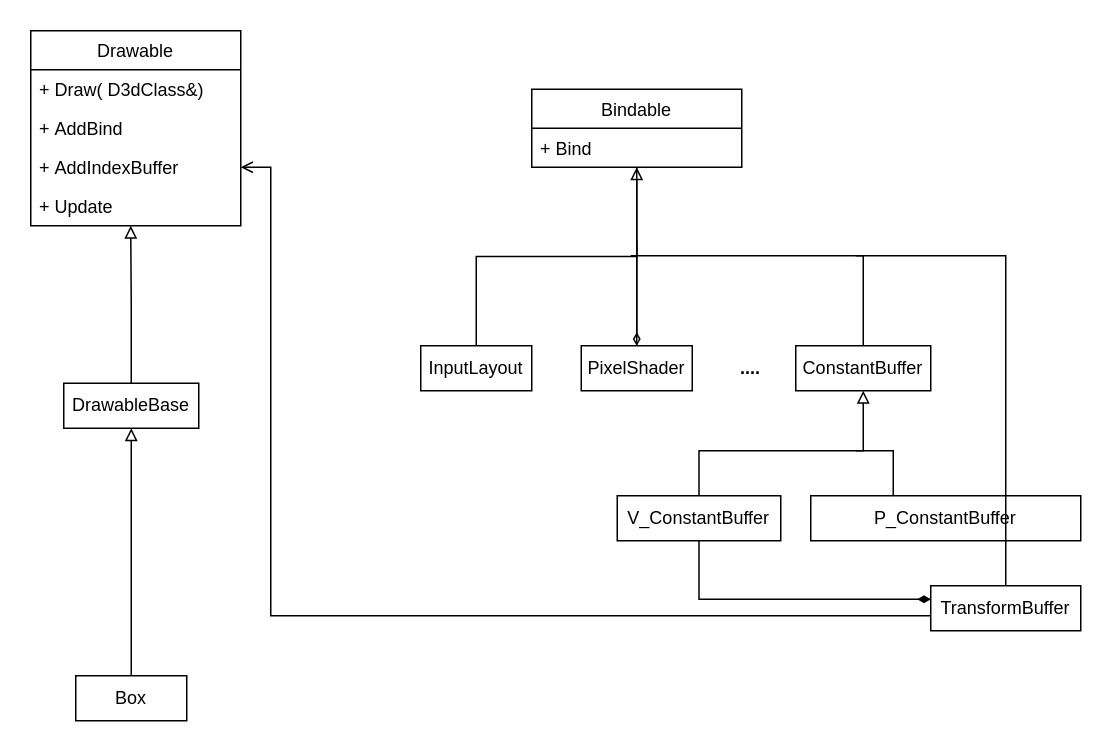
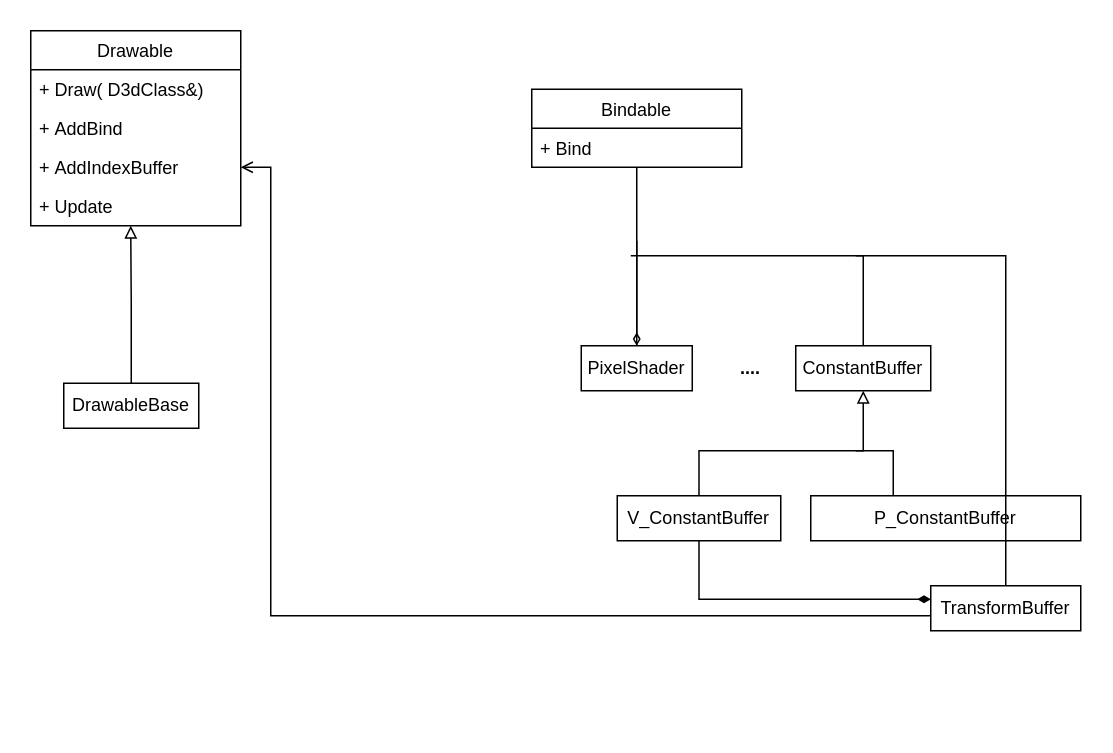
edge "InputLayout" -> "Bindable": removed
node "InputLayout": removed
edge "Box" -> "DrawableBase": removed
node "Box": removed
